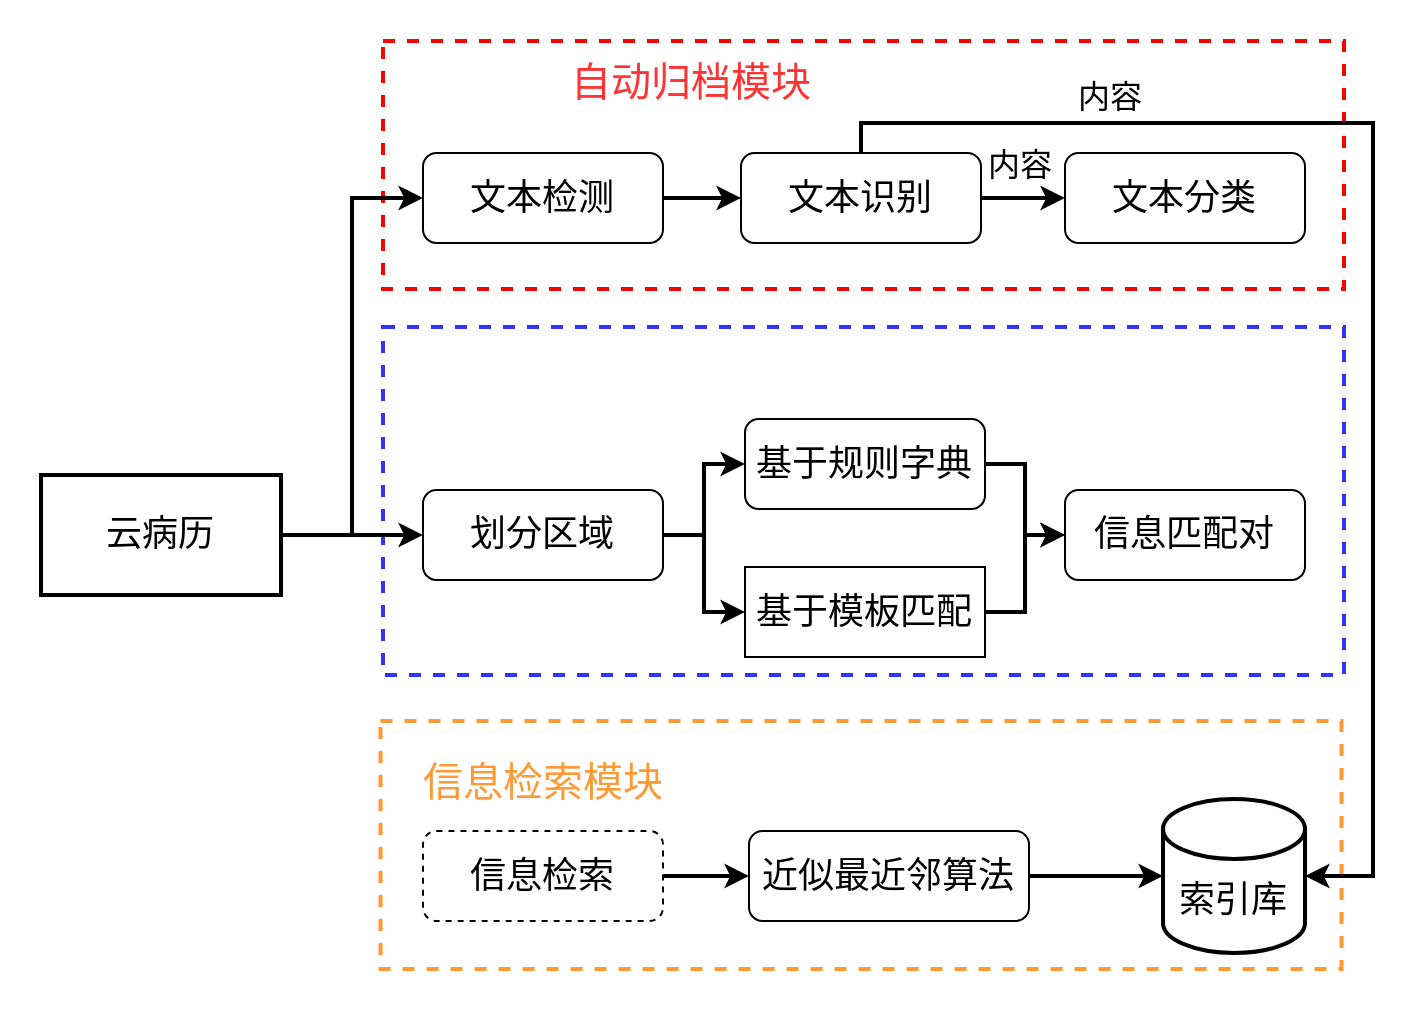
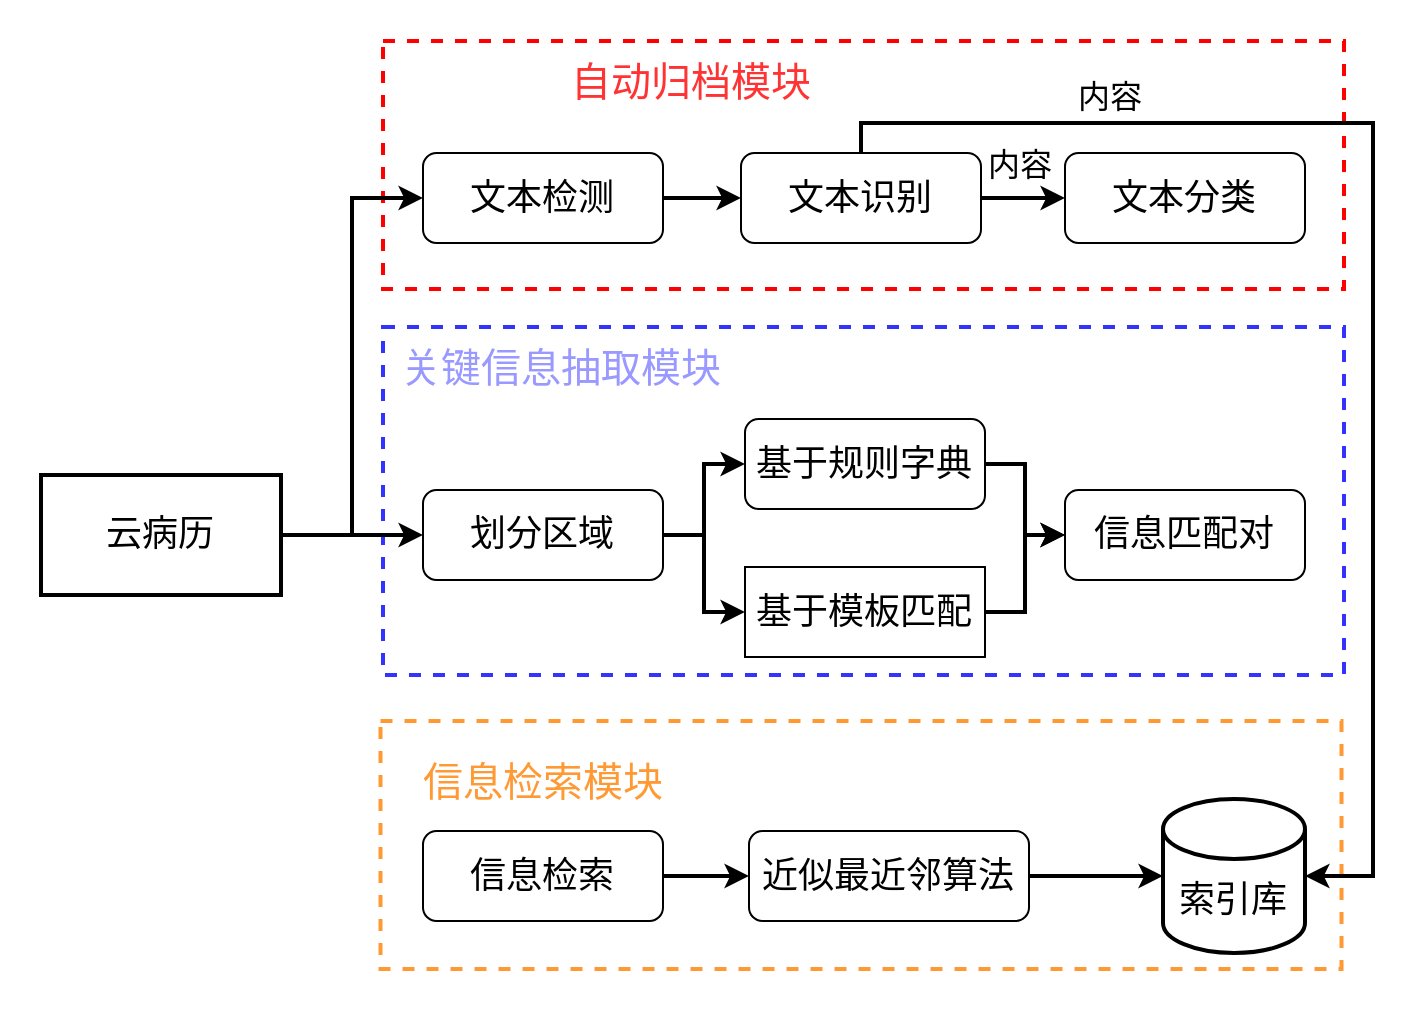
node "关键信息抽取模块": added
node "信息检索": style dashed -> solid
